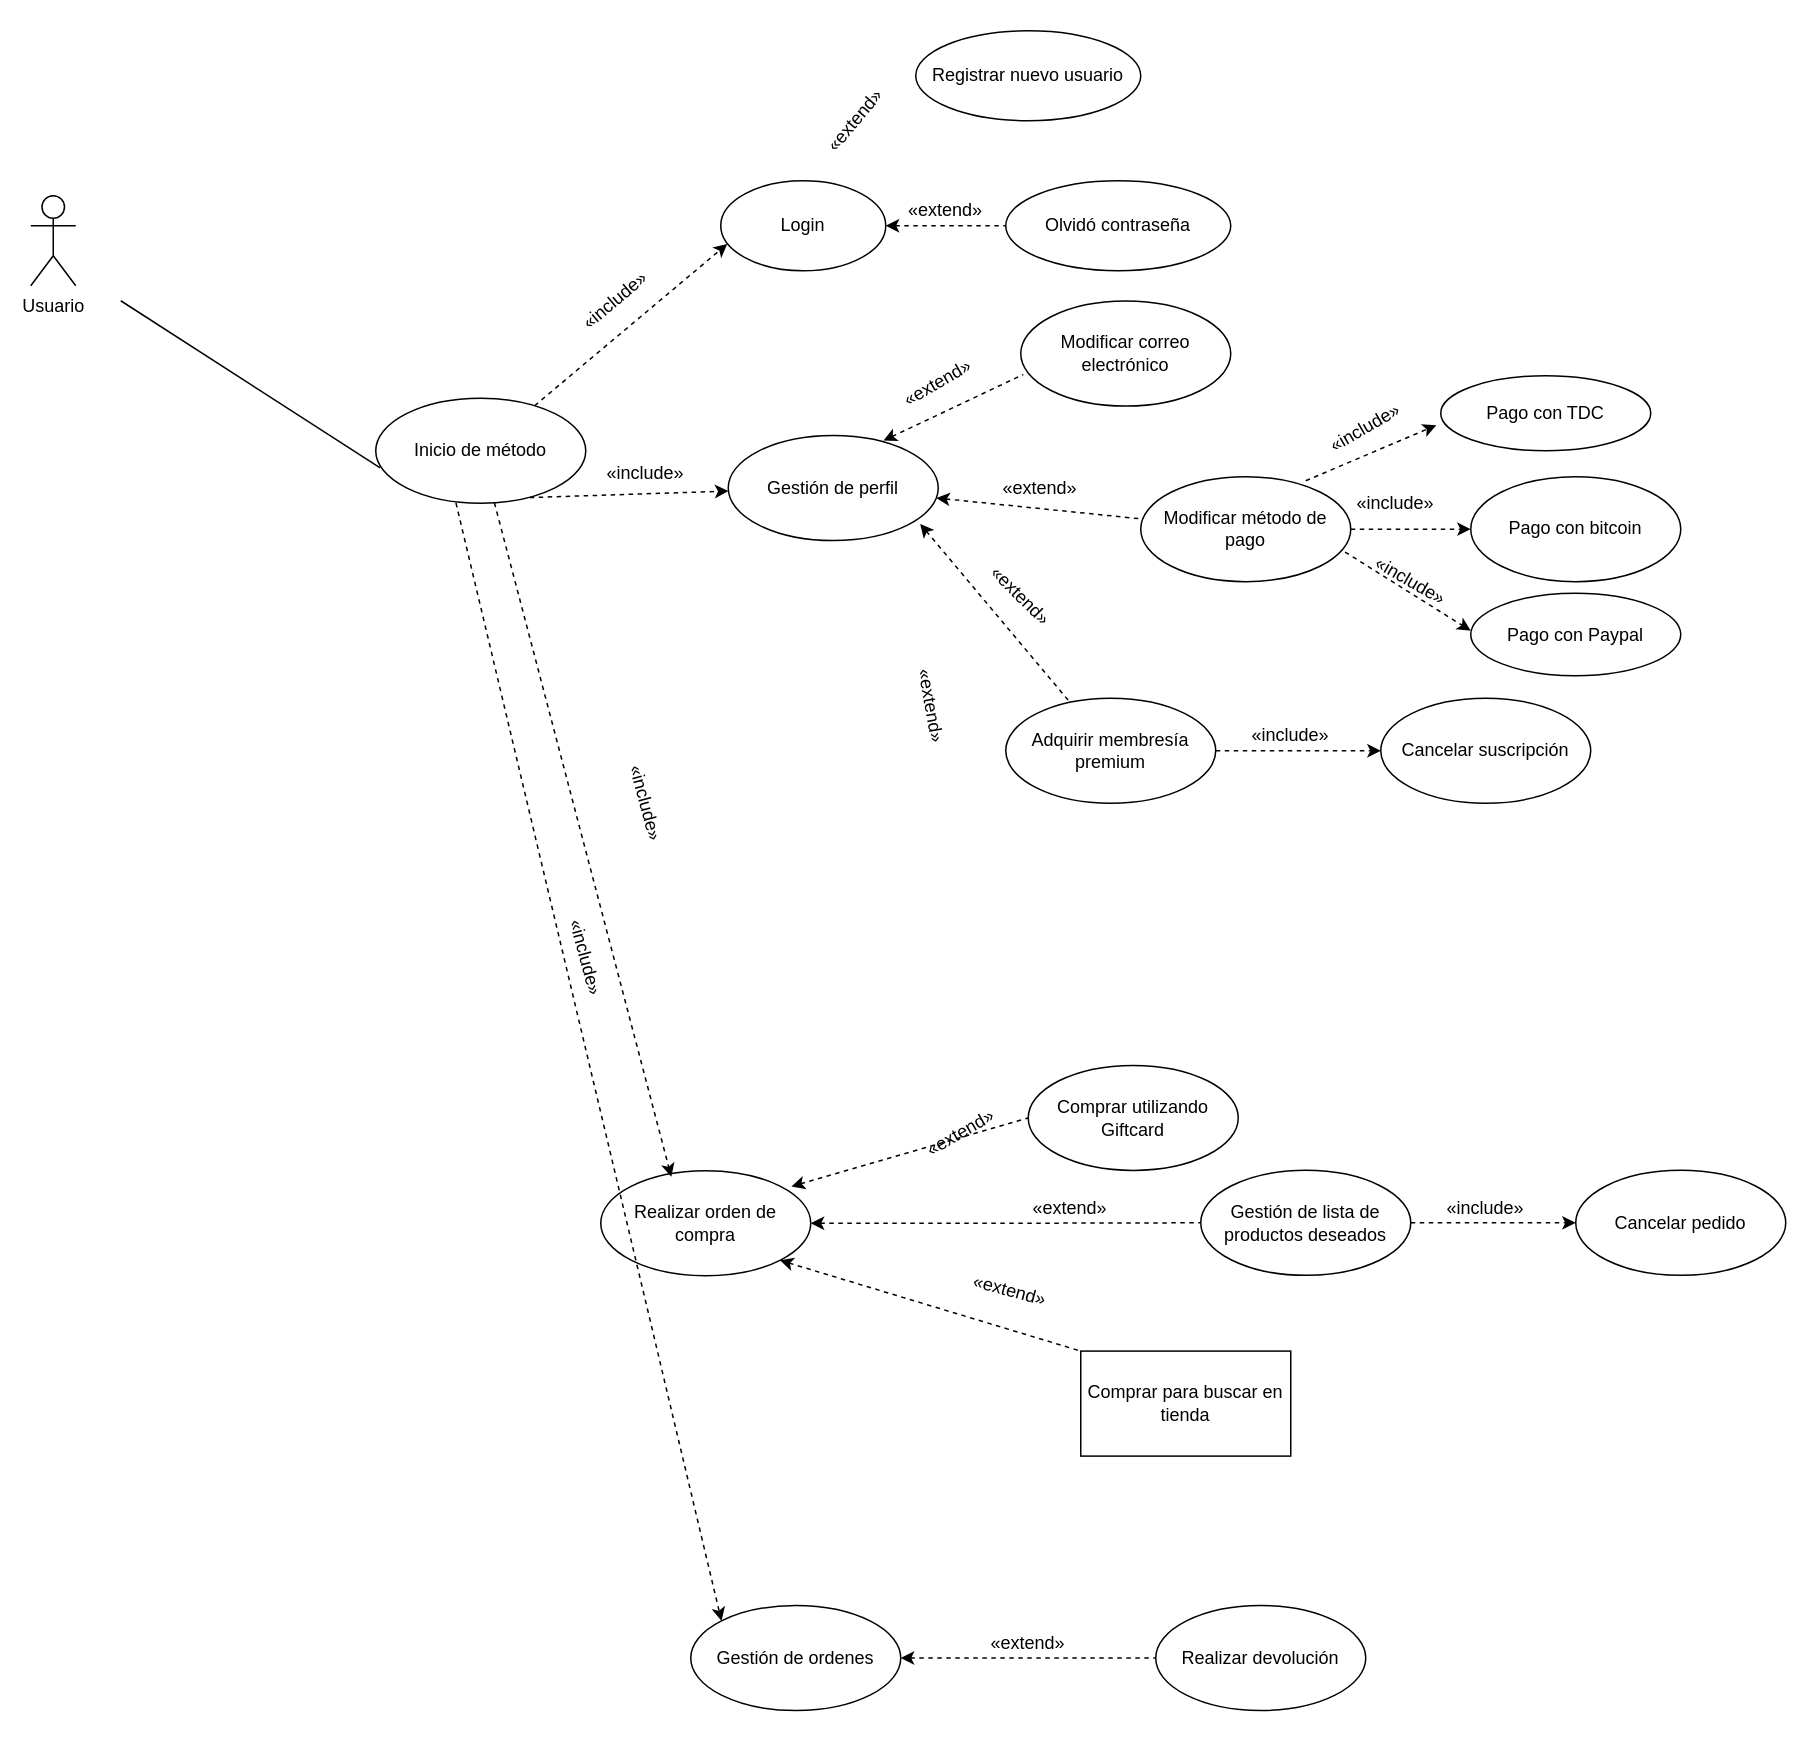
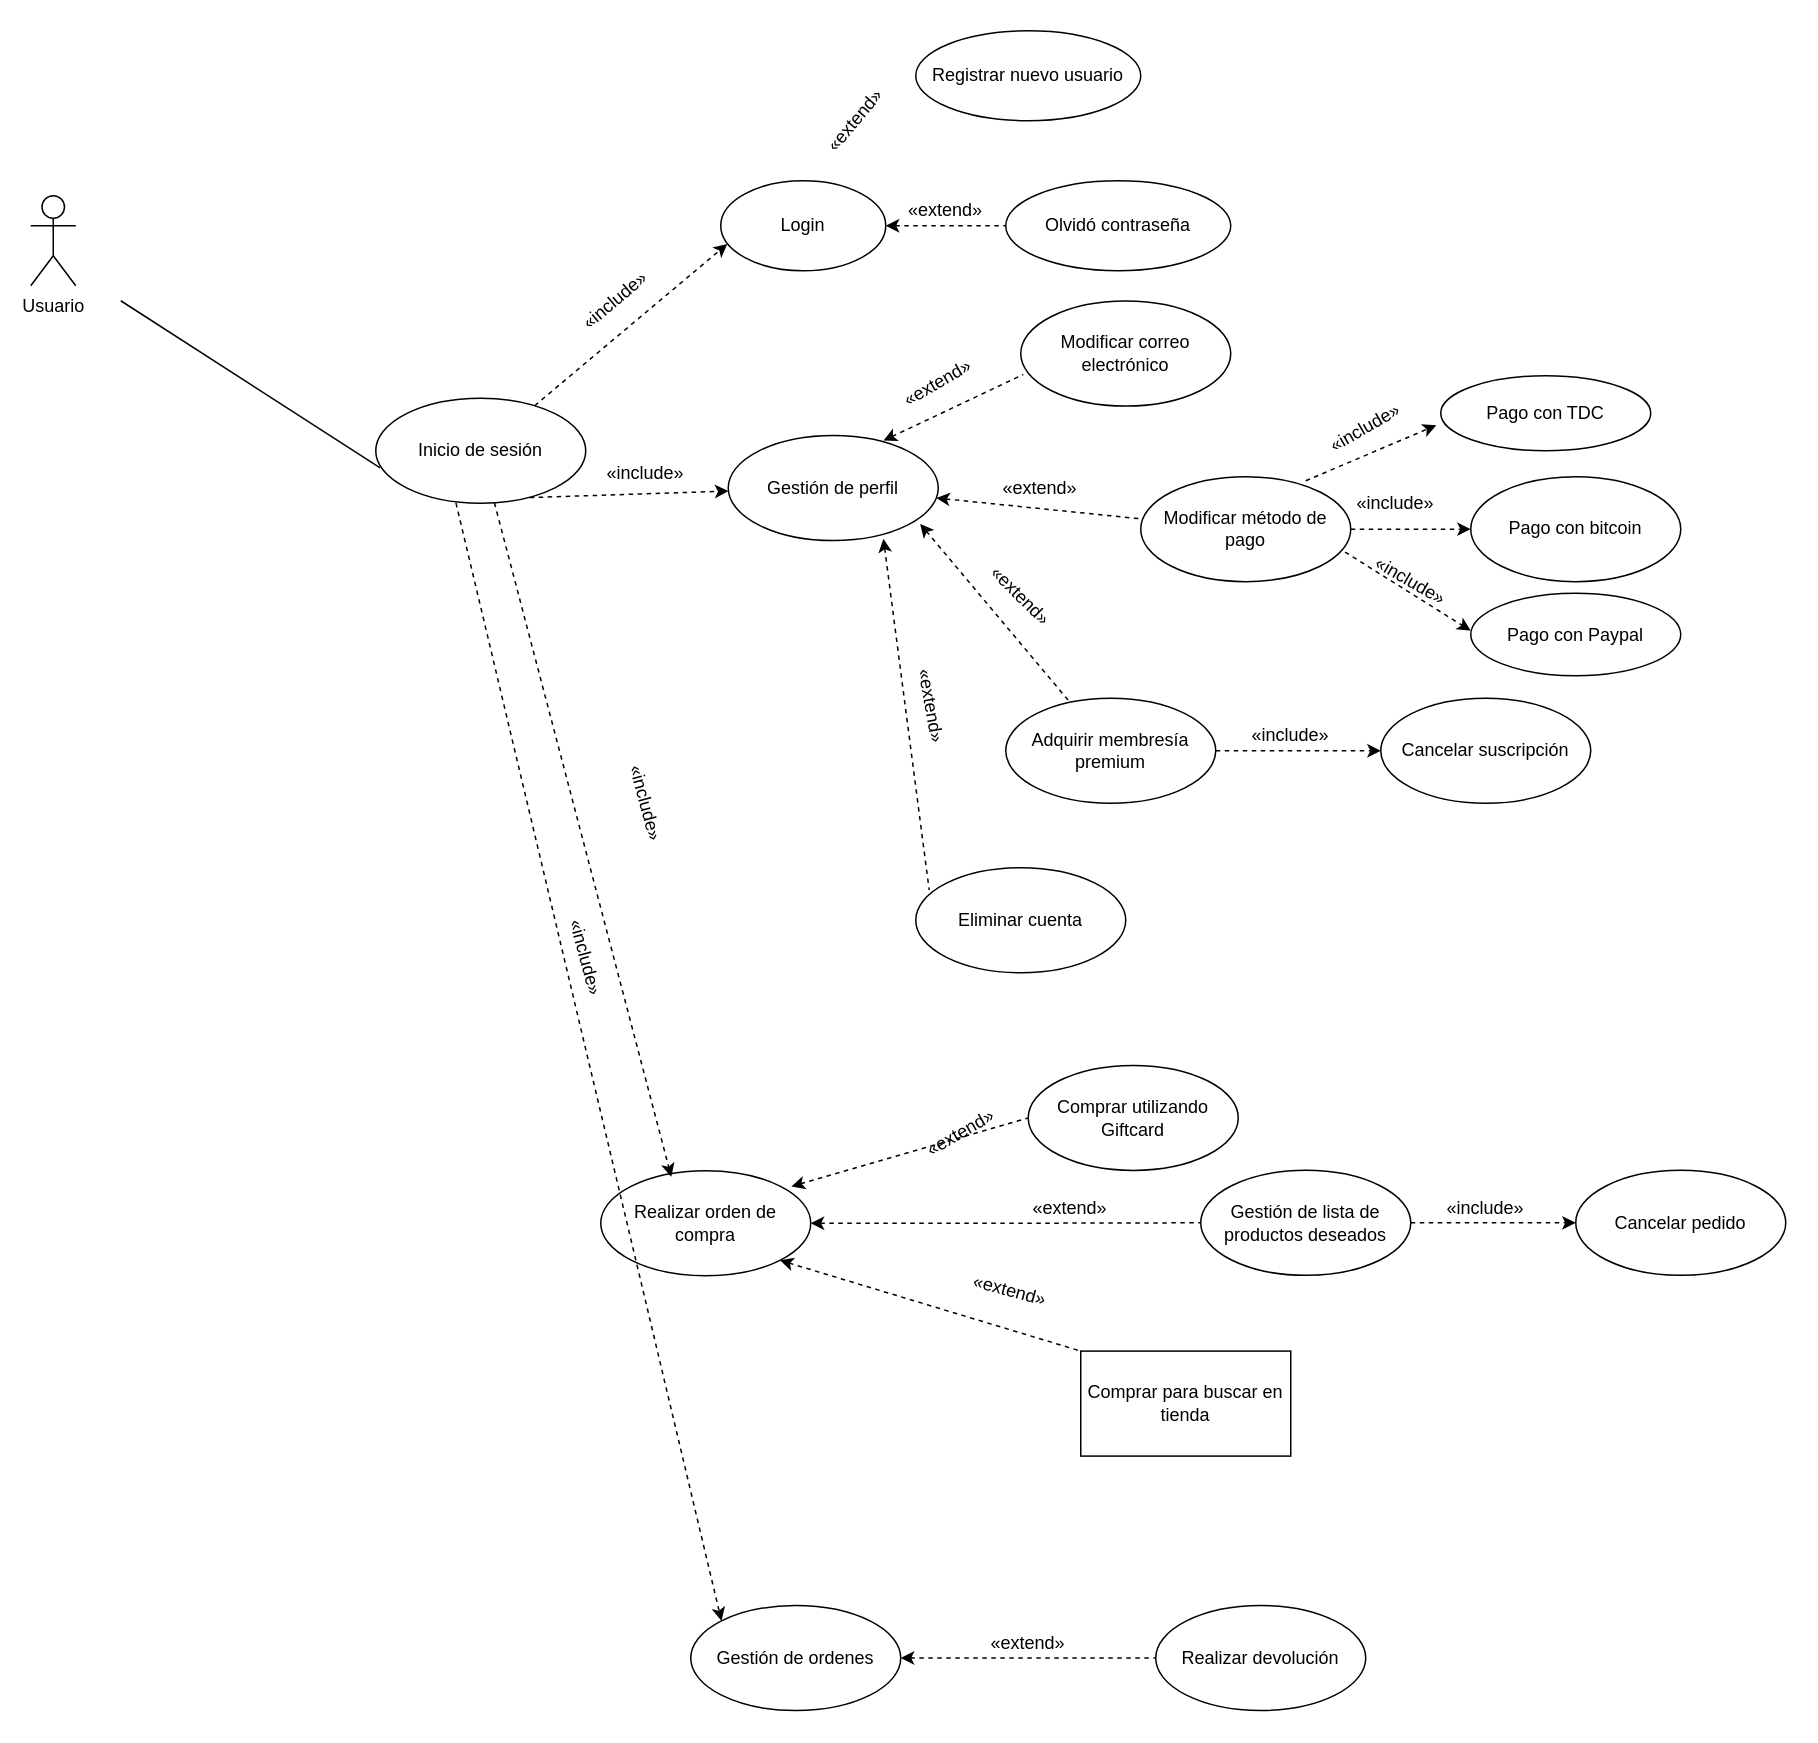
node "Inicio de método": label "Inicio de método" -> "Inicio de sesión"
edge "Eliminar cuenta" -> "Gestión de perfil": added
node "Eliminar cuenta": added
